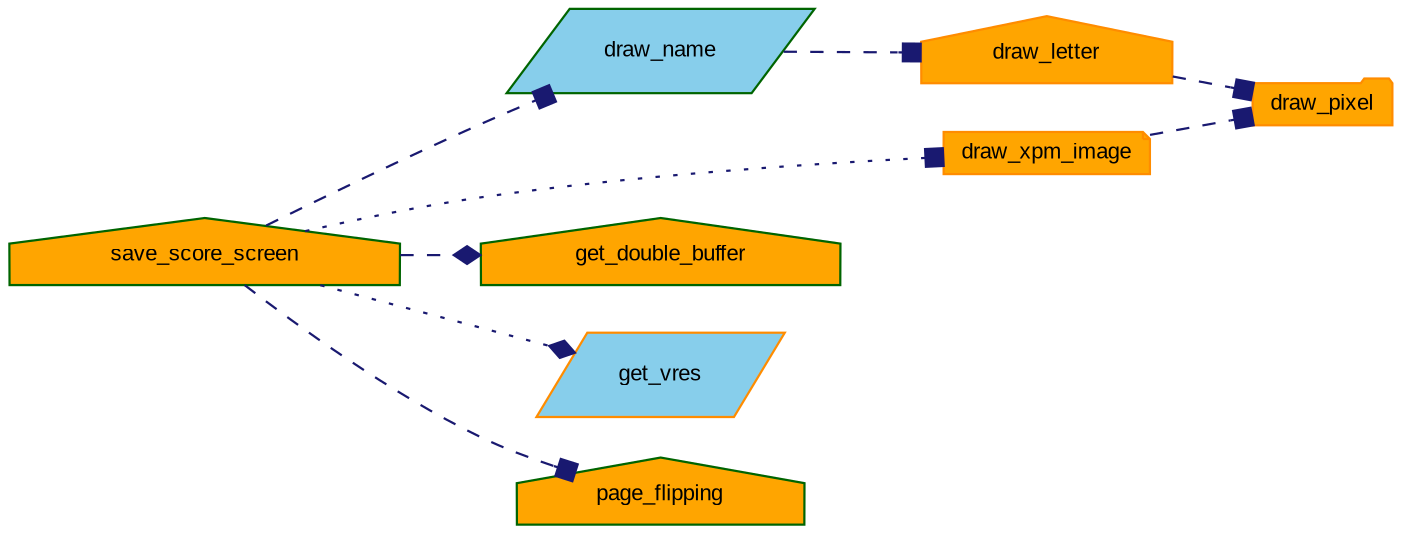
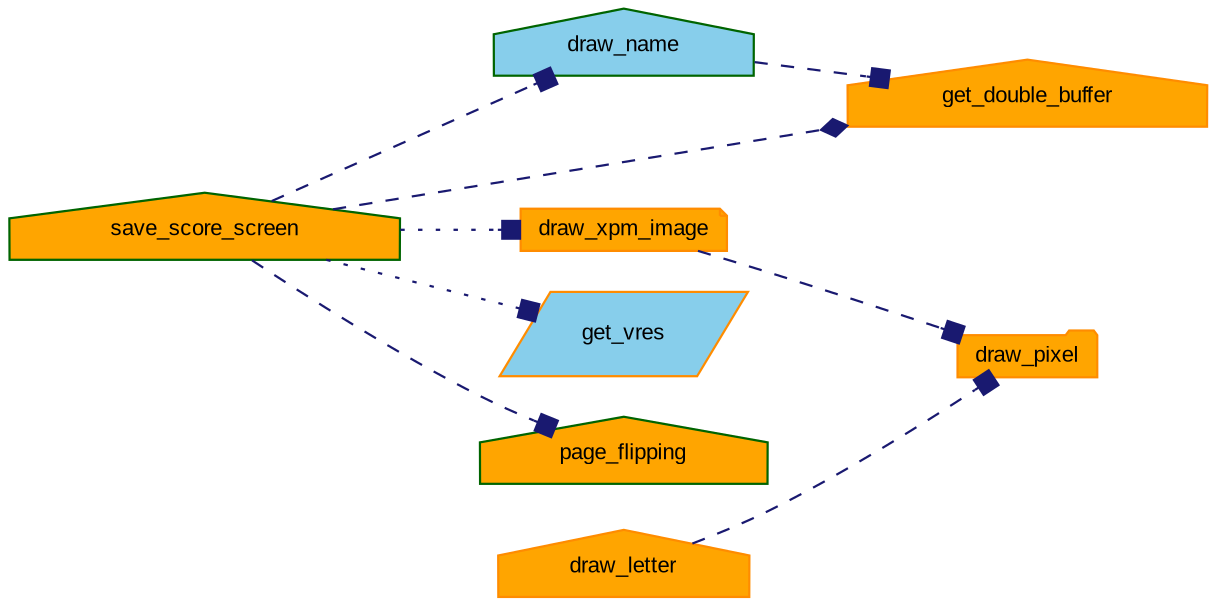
node "draw_name": shape parallelogram -> house
edge "draw_name" -> "draw_letter": now "draw_name" -> "get_double_buffer"
node "get_double_buffer": color darkgreen -> darkorange
edge "save_score_screen" -> "get_vres": arrowhead diamond -> box
